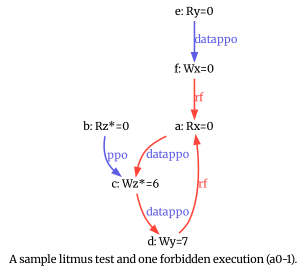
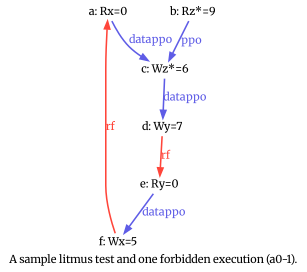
node "f: Wx=0": label "f: Wx=0" -> "f: Wx=5"
node "b: Rz*=0": label "b: Rz*=0" -> "b: Rz*=9"
edge "a: Rx=0" -> "c: Wz*=6": color #ff453a -> #5e5ce6
edge "d: Wy=7" -> "a: Rx=0": now "d: Wy=7" -> "e: Ry=0"
edge "c: Wz*=6" -> "d: Wy=7": color #ff453a -> #5e5ce6
